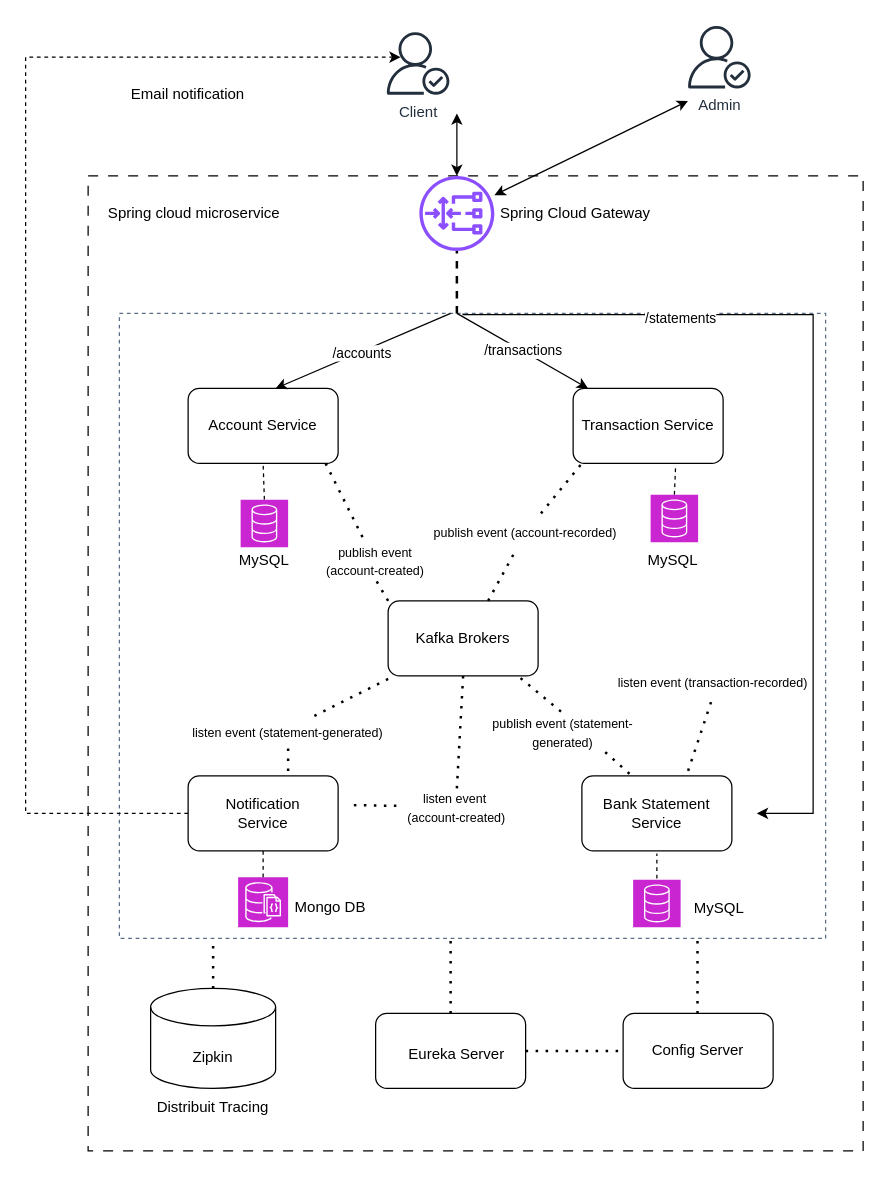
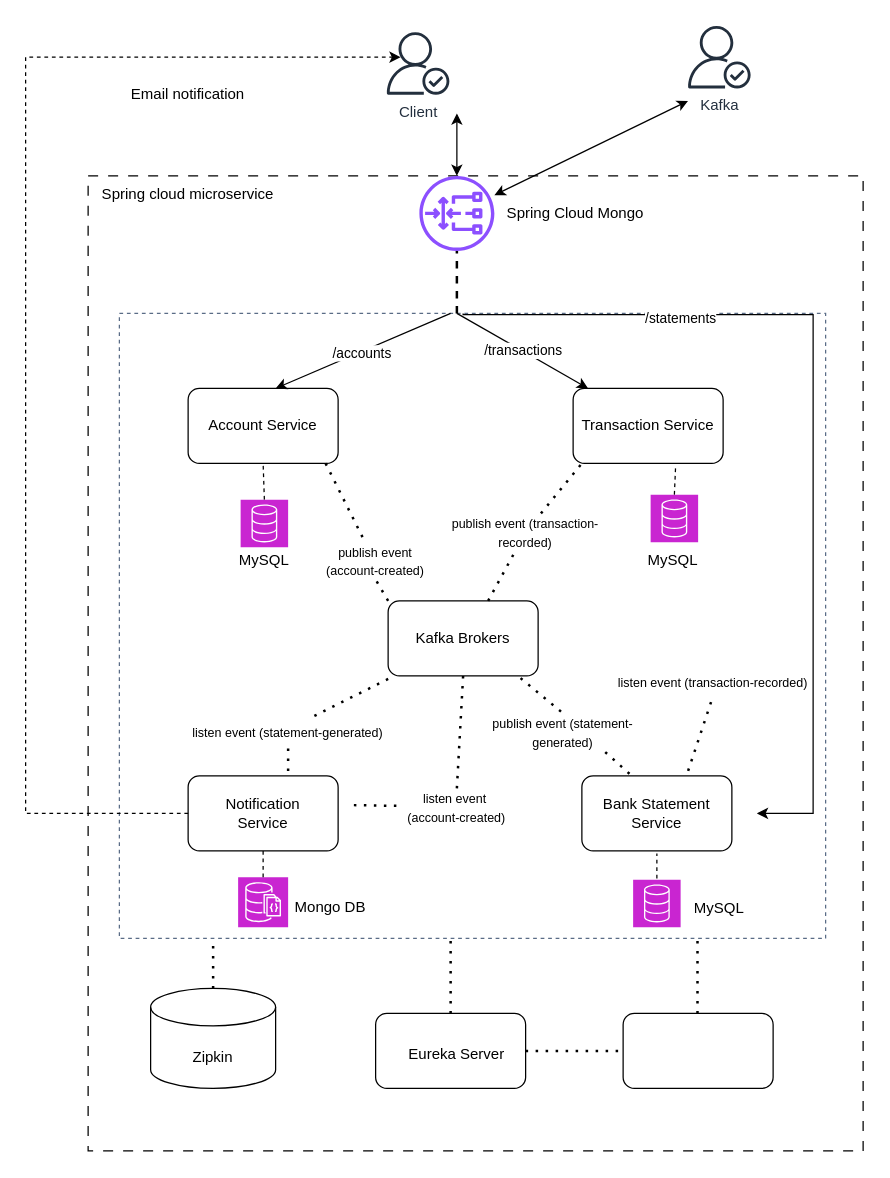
node "Admin": label "Admin" -> "Kafka"
node "Spring cloud microservice": moved (194, 213) -> (188, 194)
node "Spring Cloud Gateway": label "Spring Cloud Gateway" -> "Spring Cloud Mongo"
node "publish event (account-recorded)": label "publish event (account-recorded)" -> "publish event (transaction-recorded)"
node "Config Server": removed
node "Distribuit Tracing": removed
